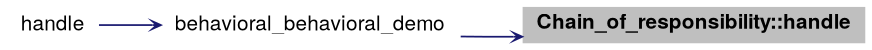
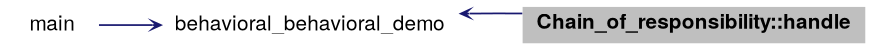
node "handle": label "handle" -> "main"
edge "behavioral_behavioral_demo" -> "Chain_of_responsibility::handle": reversed
